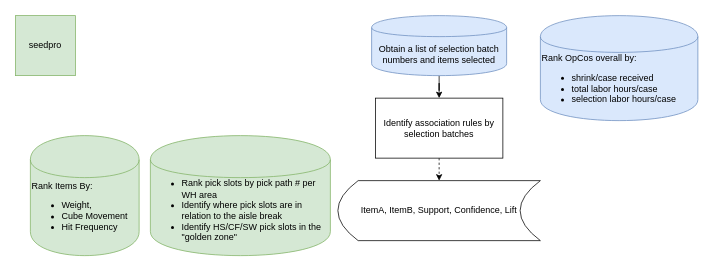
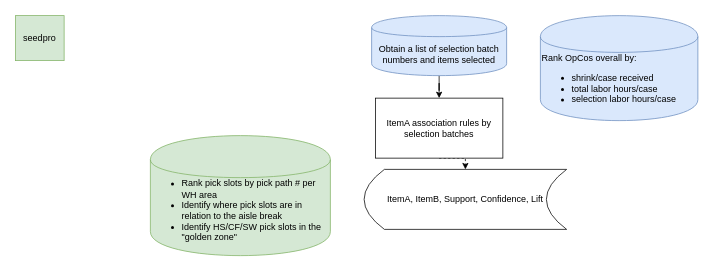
node "seedpro": size 60x60 -> 49x45
node "Identify association rules by selection batches": label "Identify association rules by selection batches" -> "ItemA association rules by selection batches"
node "Rank Items By: Weight, Cube Movement Hit Frequency": removed
node "ItemA, ItemB, Support, Confidence, Lift": moved (439, 210) -> (465, 199)
